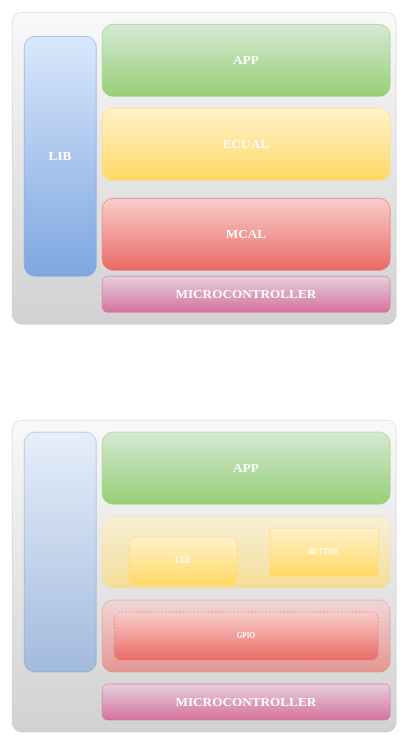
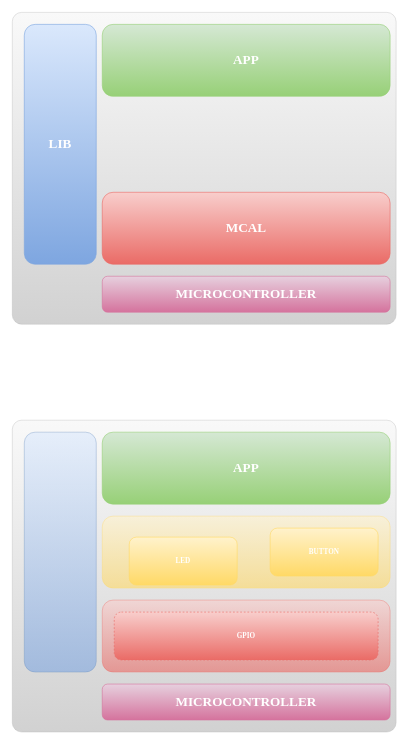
node "ECUAL": removed
node "LIB": moved (60, 156) -> (60, 144)
node "MCAL": moved (246, 234) -> (246, 228)
node "BUTTON": shape rectangle -> rounded rectangle
